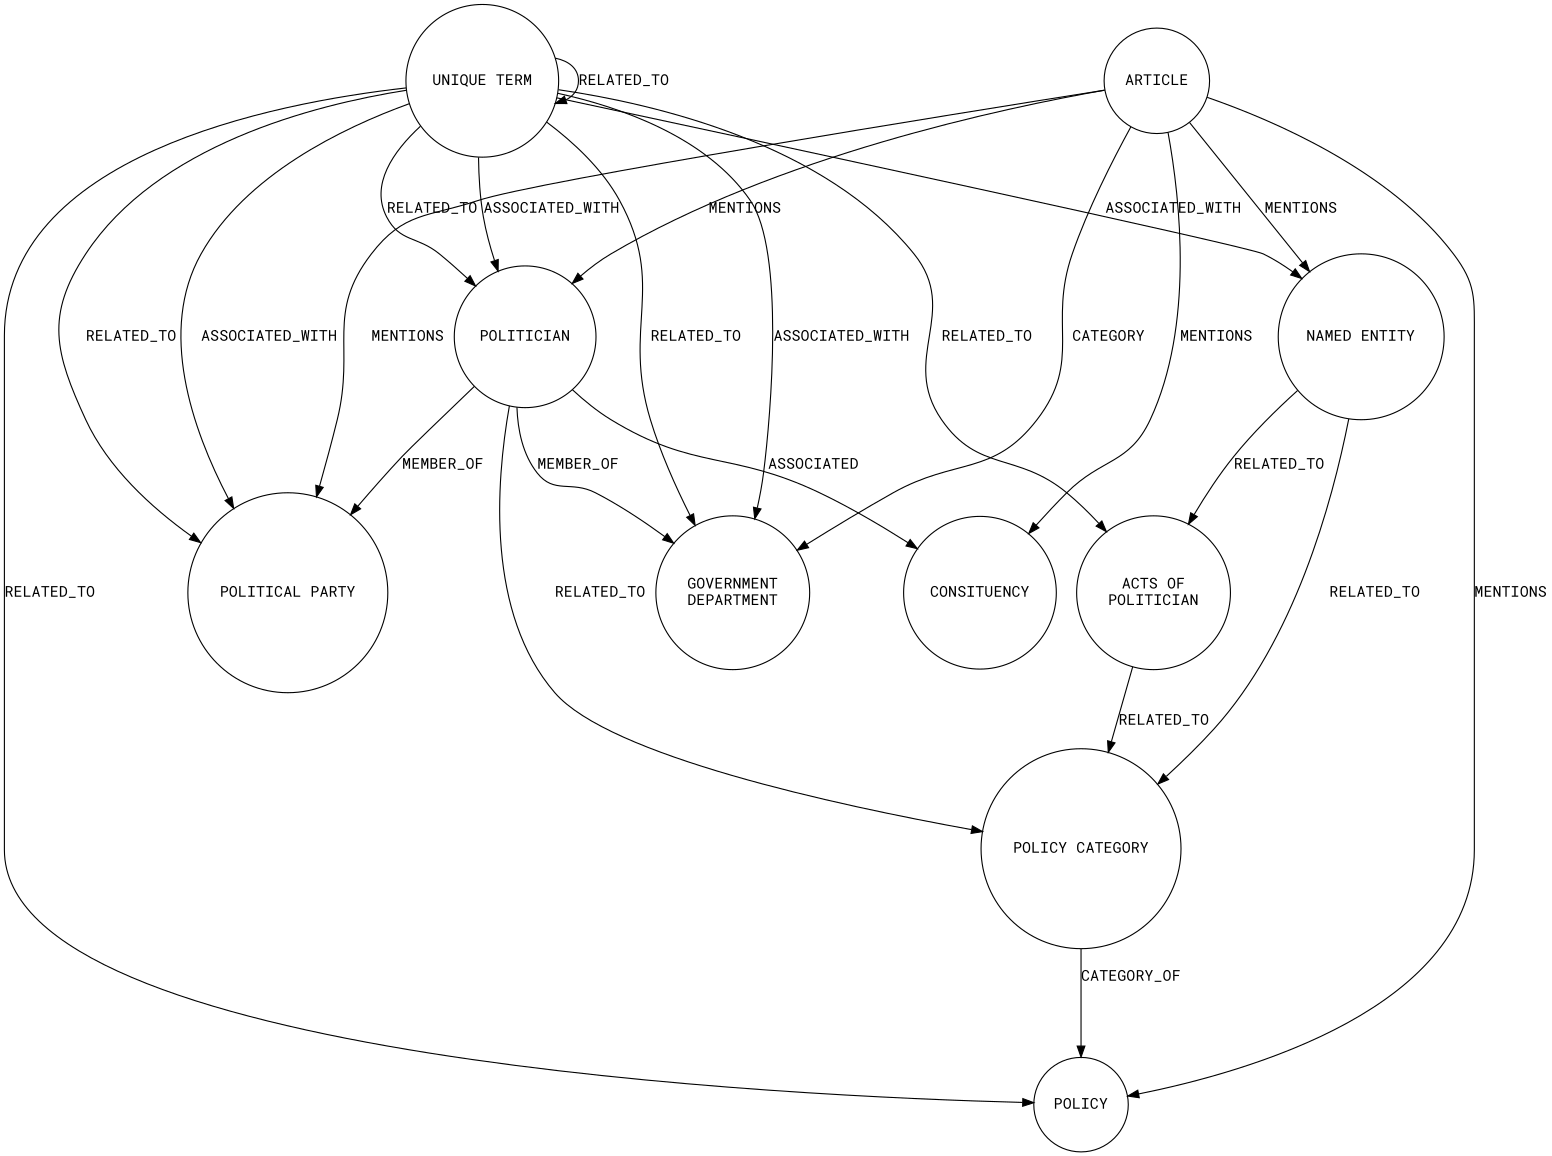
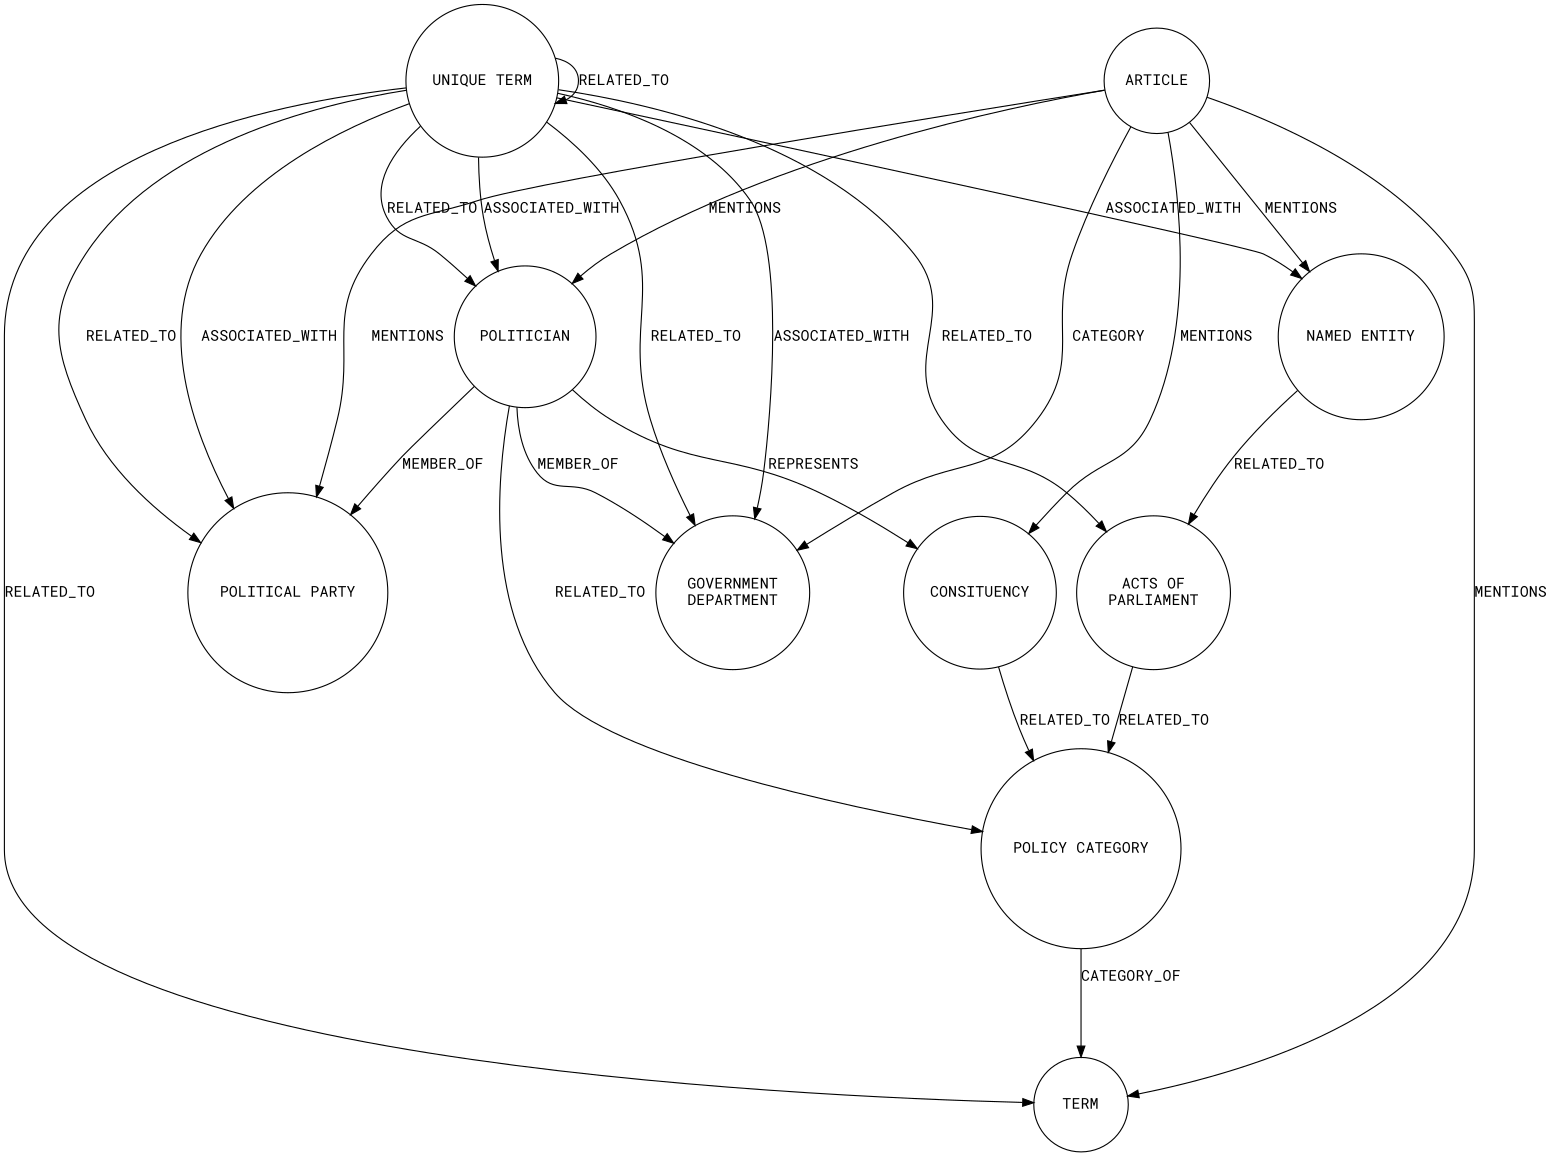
edge "POLITICIAN" -> "CONSITUENCY": label "ASSOCIATED" -> "REPRESENTS"
node "ACTS OF POLITICIAN": label "ACTS OF POLITICIAN" -> "ACTS OF PARLIAMENT"
edge "NAMED ENTITY" -> "POLICY CATEGORY": now "CONSITUENCY" -> "POLICY CATEGORY"
node "POLICY": label "POLICY" -> "TERM"
